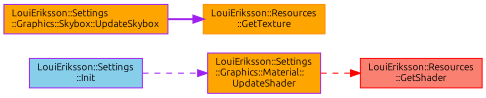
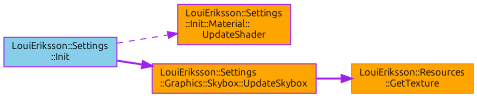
edge "LouiEriksson::Settings ::Init" -> "LouiEriksson::Settings ::Graphics::Skybox::UpdateSkybox": added
node "LouiEriksson::Settings ::Graphics::Material:: UpdateShader": label "LouiEriksson::Settings ::Graphics::Material:: UpdateShader" -> "LouiEriksson::Settings ::Init::Material:: UpdateShader"
node "LouiEriksson::Resources ::GetShader": removed
